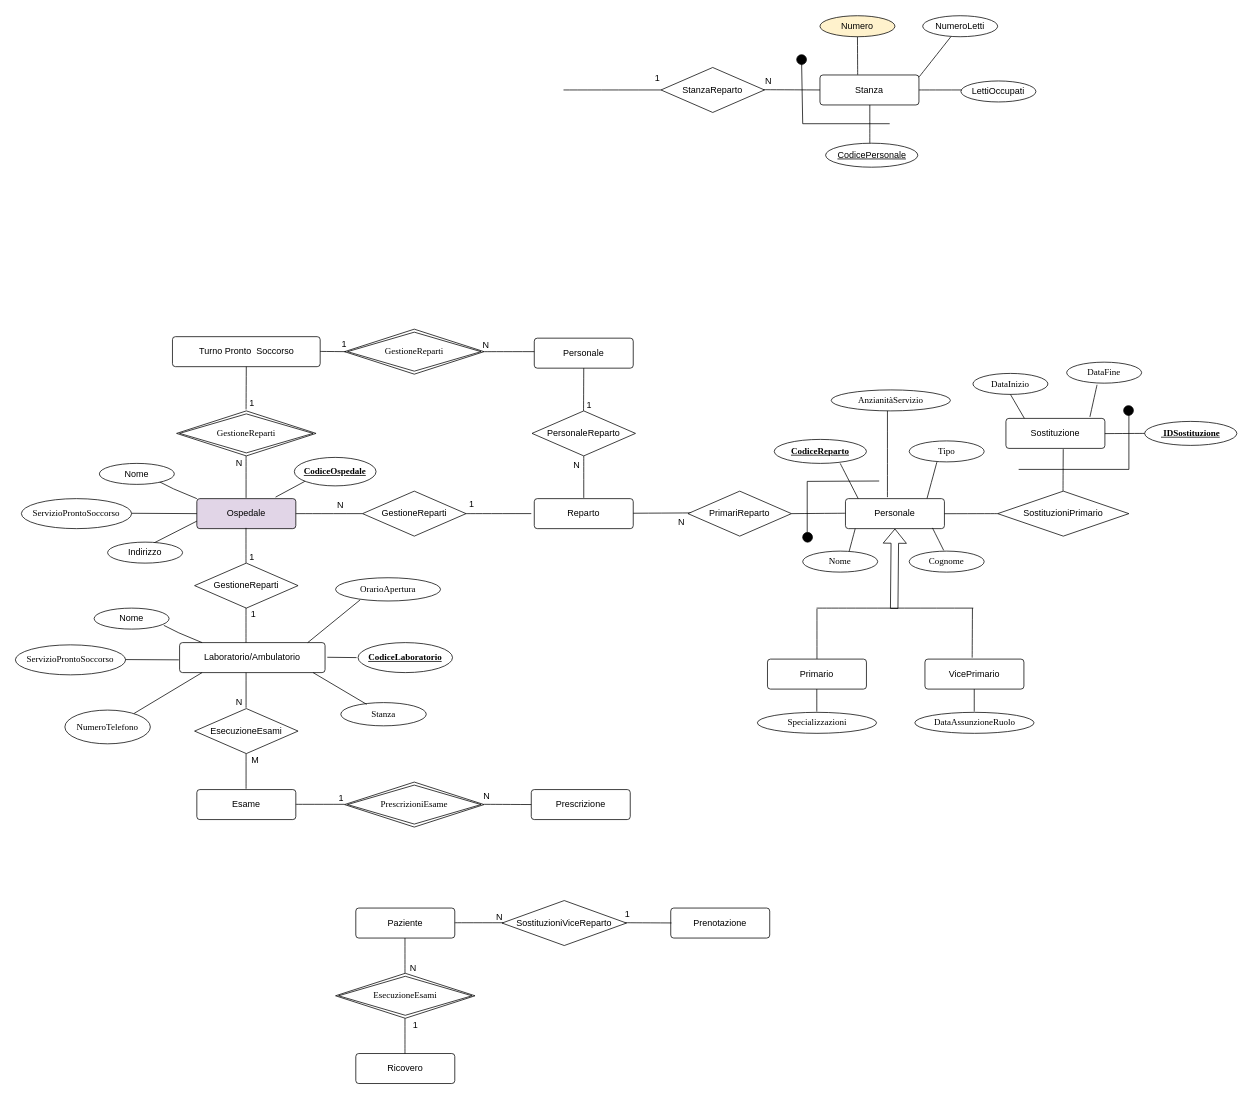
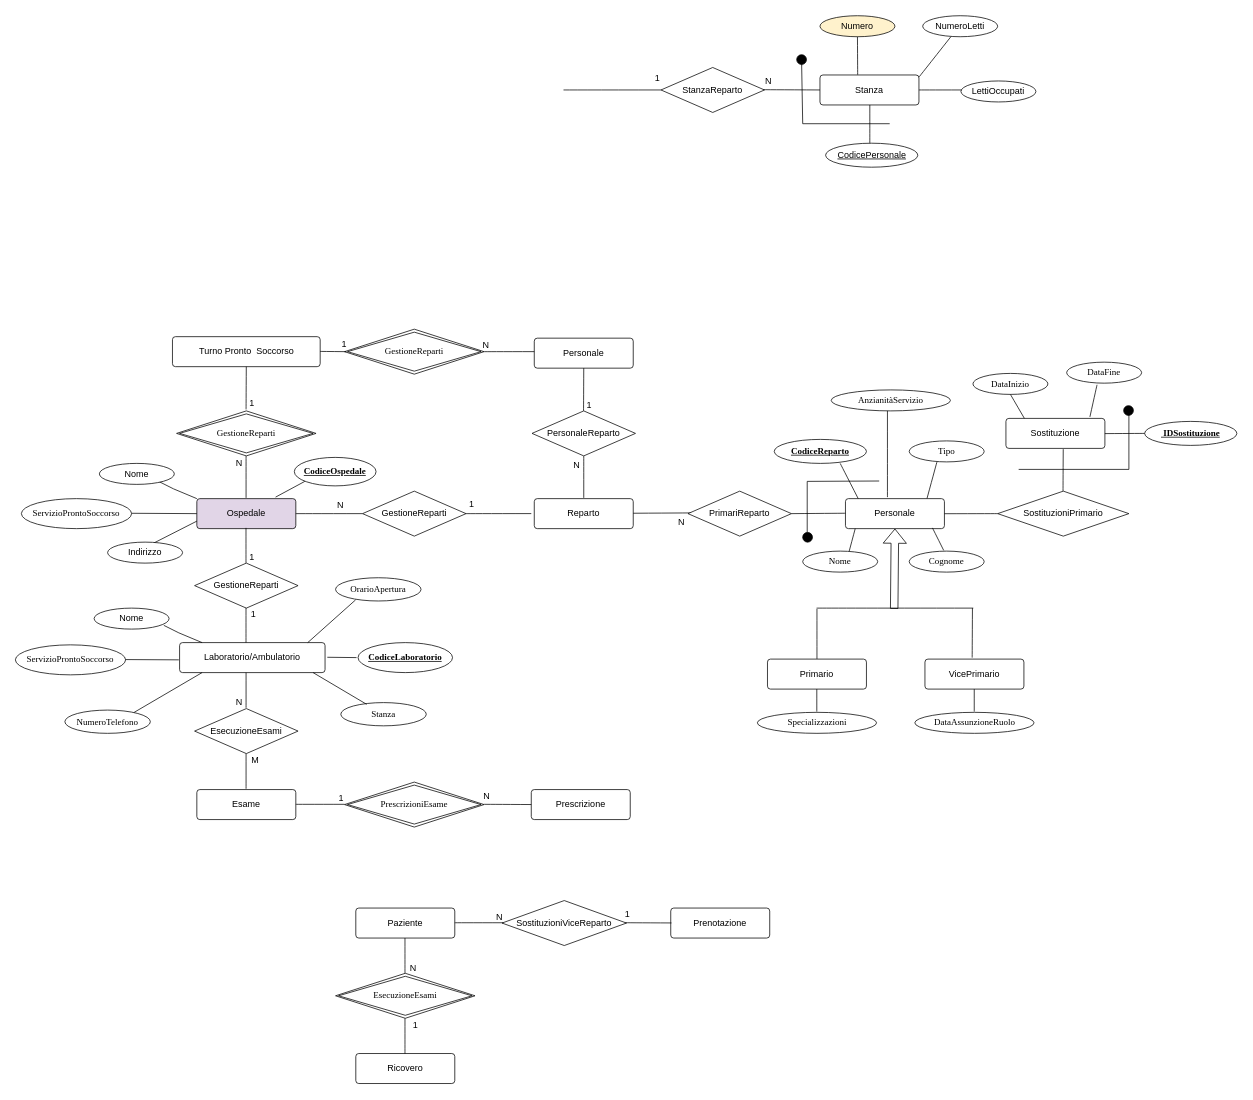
node "OrarioApertura": size 105x23 -> 86x23
node "NumeroTelefono": size 86x34 -> 86x23
